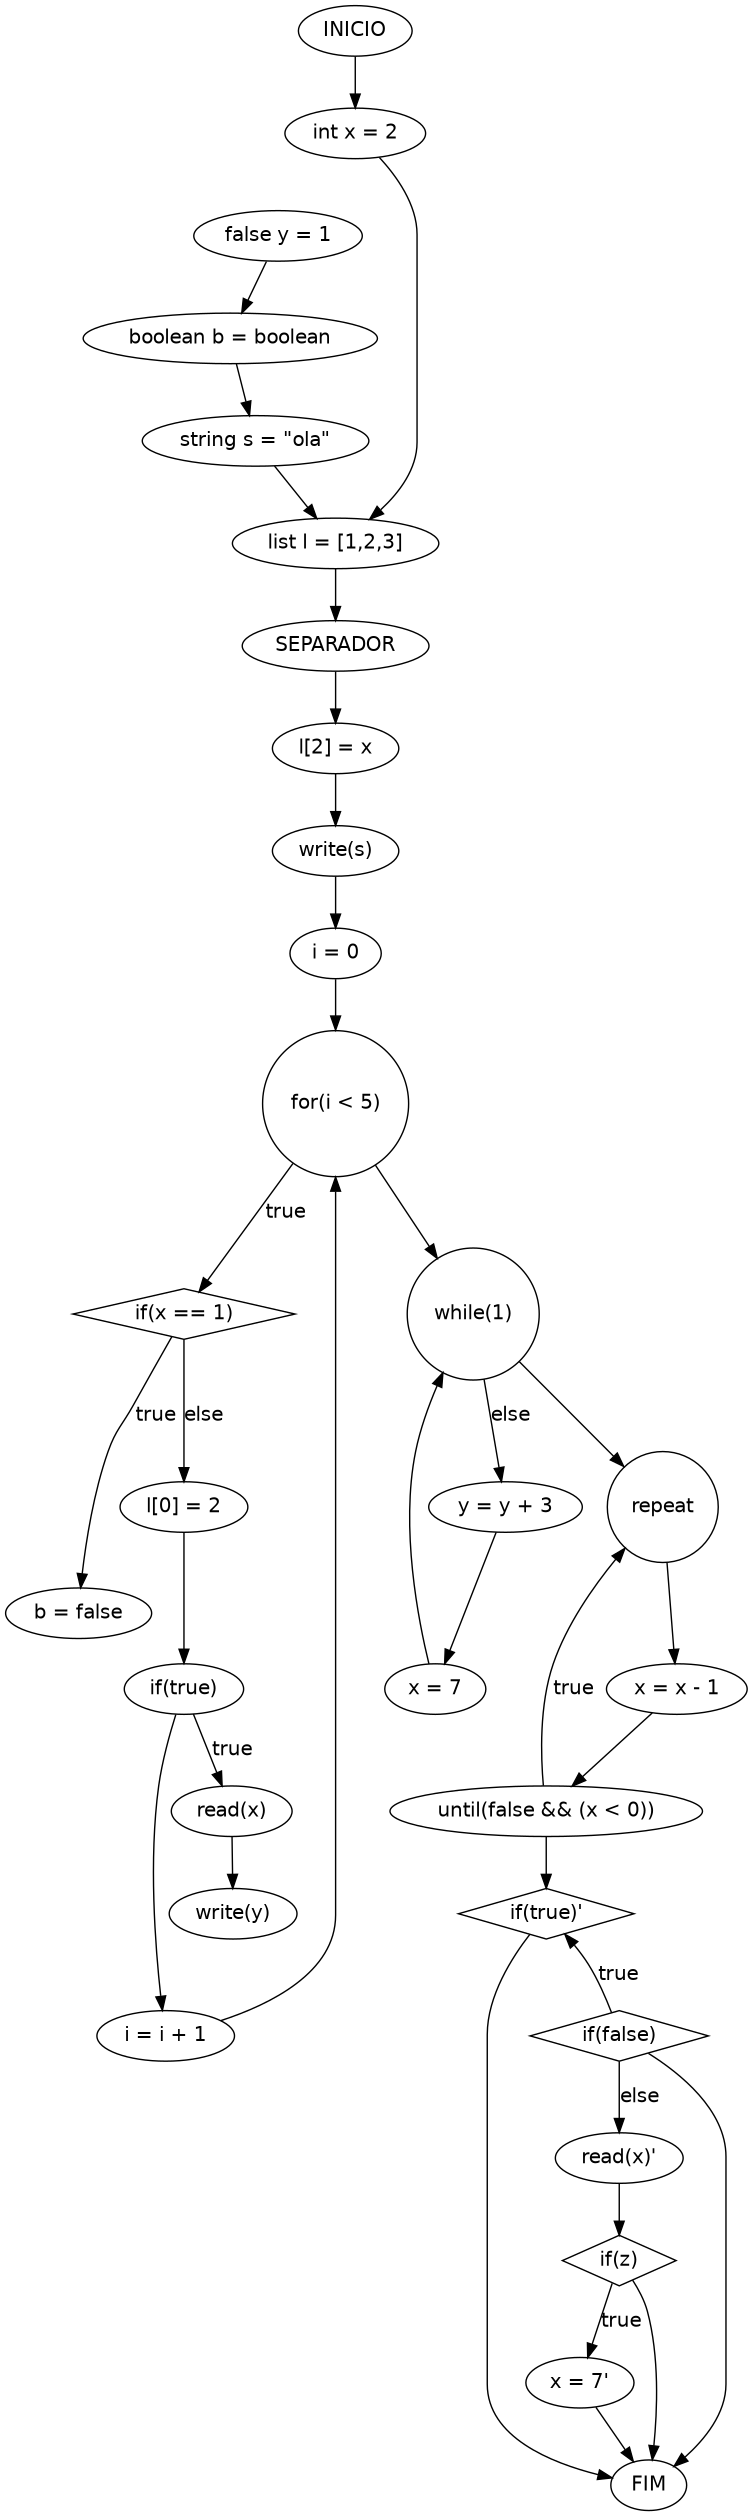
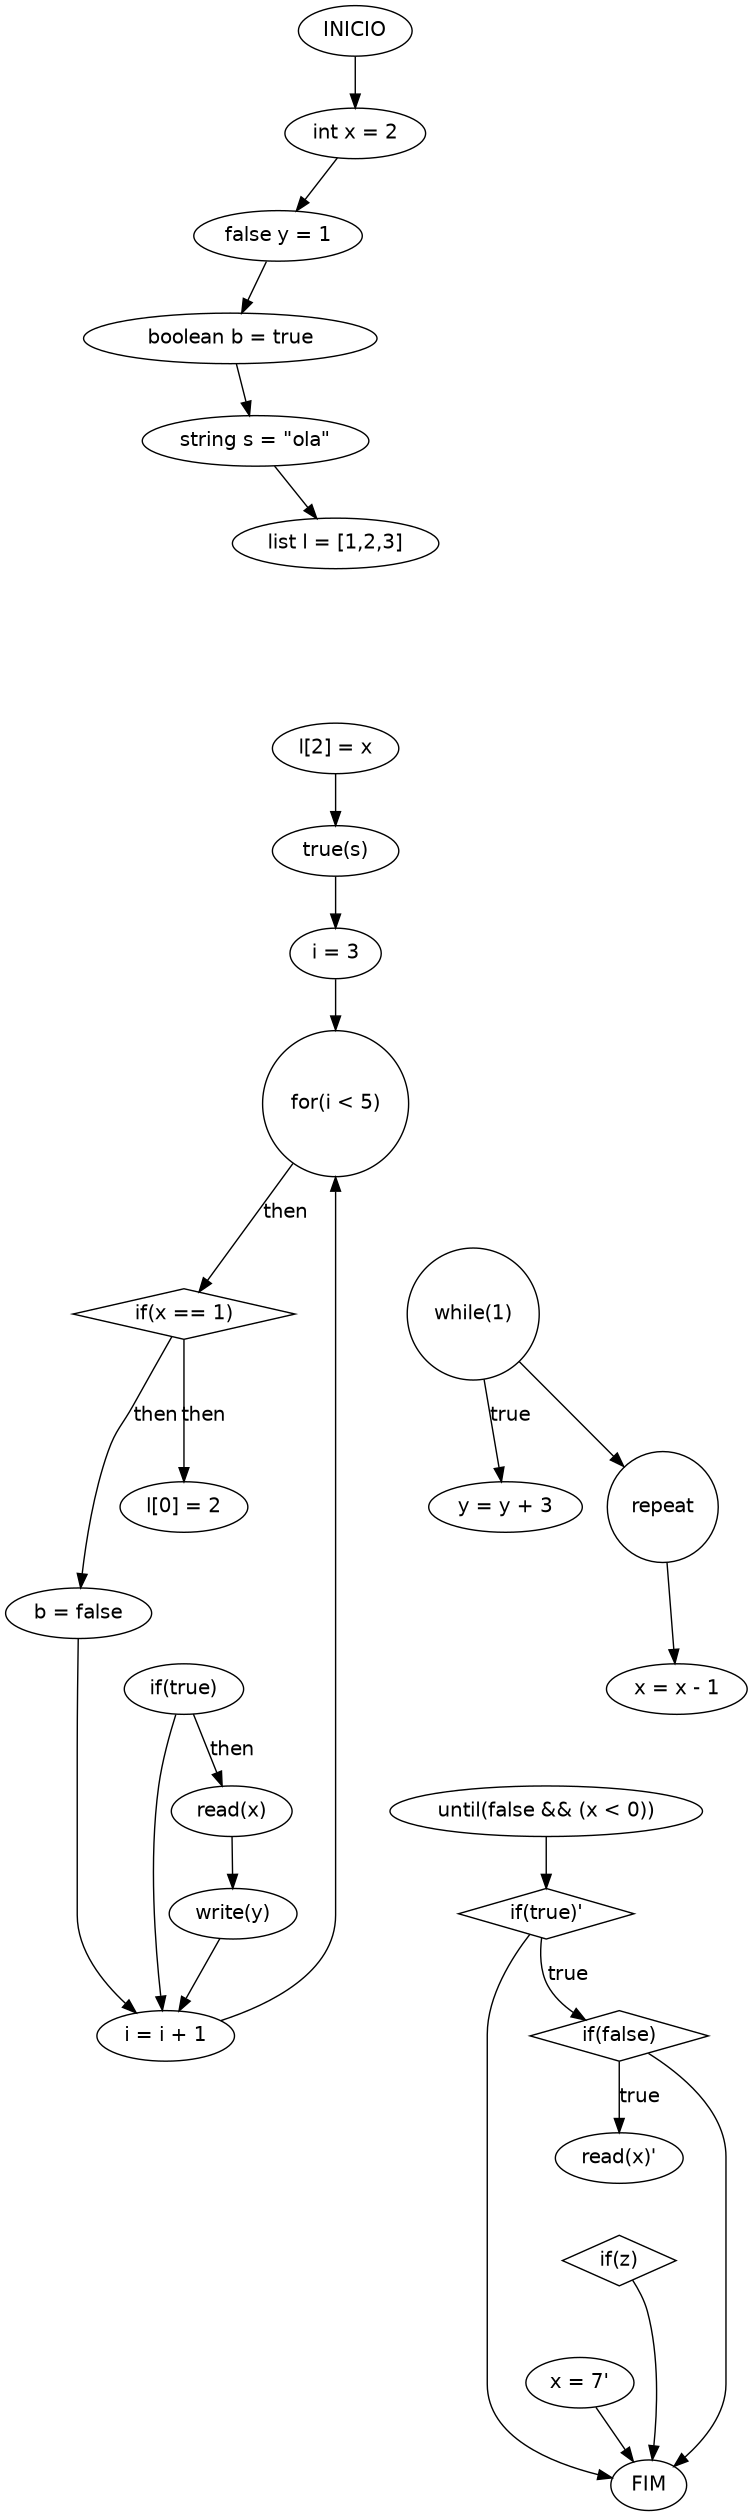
edge "int x = 2" -> "list l = [1,2,3]": now "int x = 2" -> "false y = 1"
node "boolean b = boolean": label "boolean b = boolean" -> "boolean b = true"
node "SEPARADOR": removed
node "write(s)": label "write(s)" -> "true(s)"
node "i = 0": label "i = 0" -> "i = 3"
edge "for(i < 5)" -> "while(1)": removed
edge "for(i < 5)" -> "if(x == 1)": label "true" -> "then"
edge "if(x == 1)" -> "b = false": label "true" -> "then"
edge "if(x == 1)" -> "l[0] = 2": label "else" -> "then"
edge "while(1)" -> "y = y + 3": label "else" -> "true"
edge "l[0] = 2" -> "if(true)": removed
edge "until(false && (x < 0))" -> "repeat": removed, label "true"
node "x = 7": removed
edge "x = x - 1" -> "until(false && (x < 0))": removed
edge "if(true)" -> "read(x)": label "true" -> "then"
edge "b = false" -> "i = i + 1": added
edge "write(y)" -> "i = i + 1": added
edge "if(false)" -> "if(true)'": reversed
edge "if(false)" -> "read(x)'": label "else" -> "true"
edge "read(x)'" -> "if(z)": removed
edge "if(z)" -> "x = 7'": removed, label "true"
